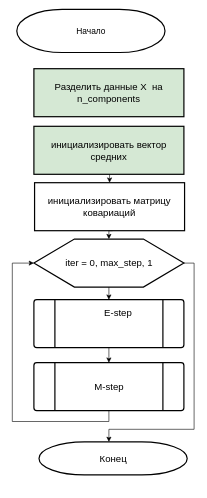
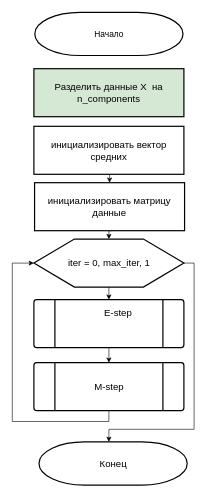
node "Начало": moved (91, 31) -> (109, 34)
node "инициализировать вектор средних": fillcolor #d5e8d4 -> #ffffff
node "инициализировать матрицу ковариаций": label "инициализировать матрицу ковариаций" -> "инициализировать матрицу данные"
node "iter = 0, max_step, 1": label "iter = 0, max_step, 1" -> "iter = 0, max_iter, 1"
node "Конец": size 148x33 -> 148x43
